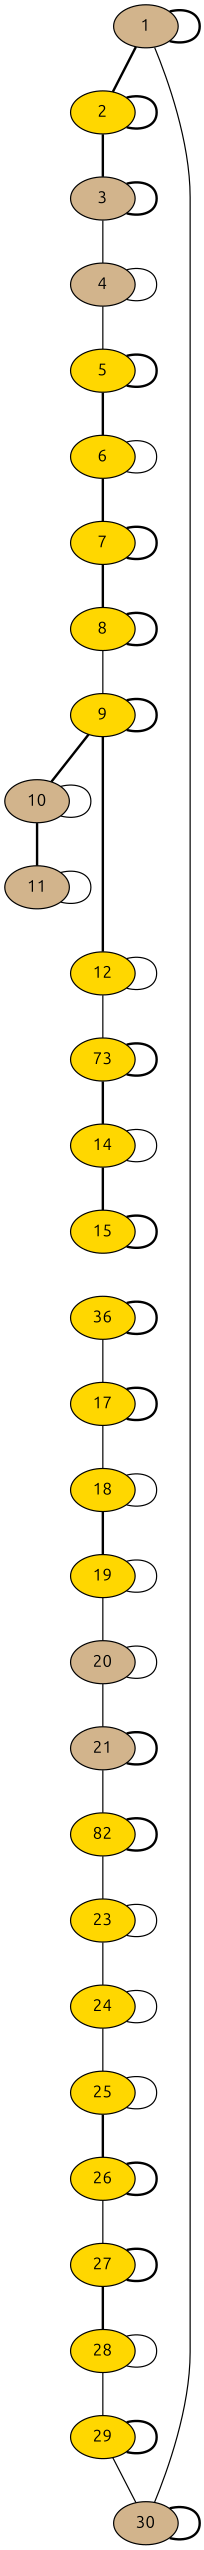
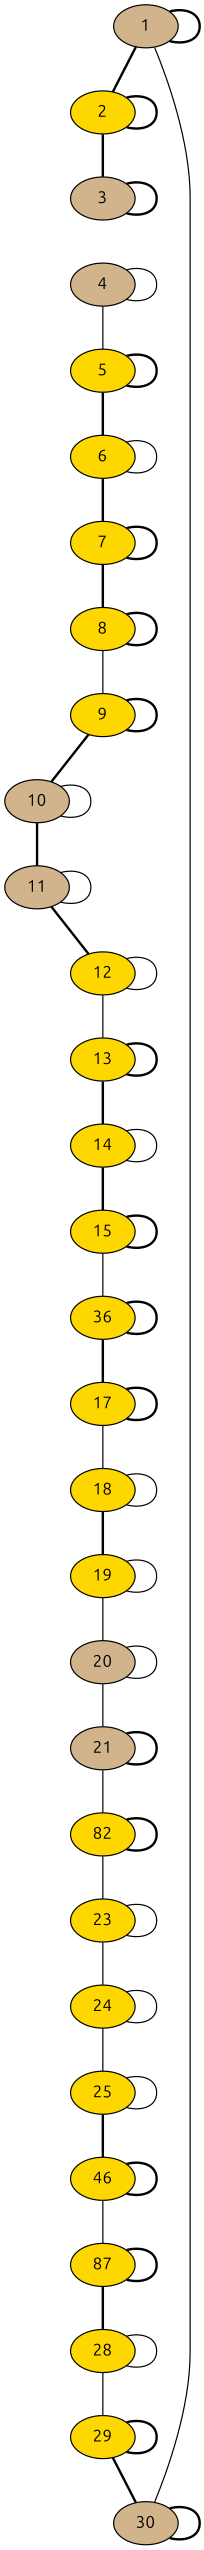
edge "3" -- "4": removed
edge "9" -- "12": now "11" -- "12"
node "73": label "73" -> "13"
edge "15" -- "36": added
edge "36" -- "17": style solid -> bold
node "26": label "26" -> "46"
node "27": label "27" -> "87"
edge "29" -- "30": style solid -> bold
